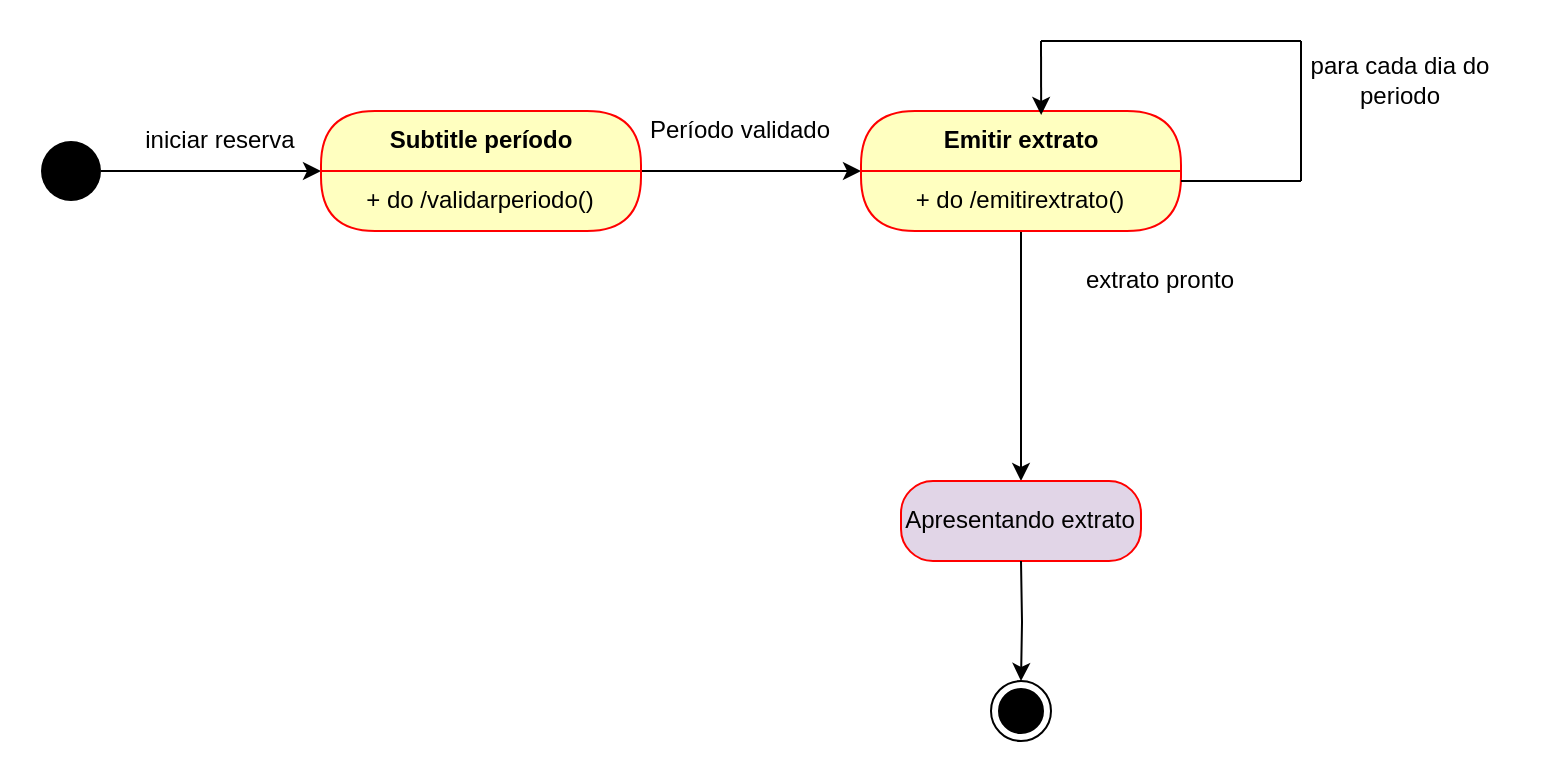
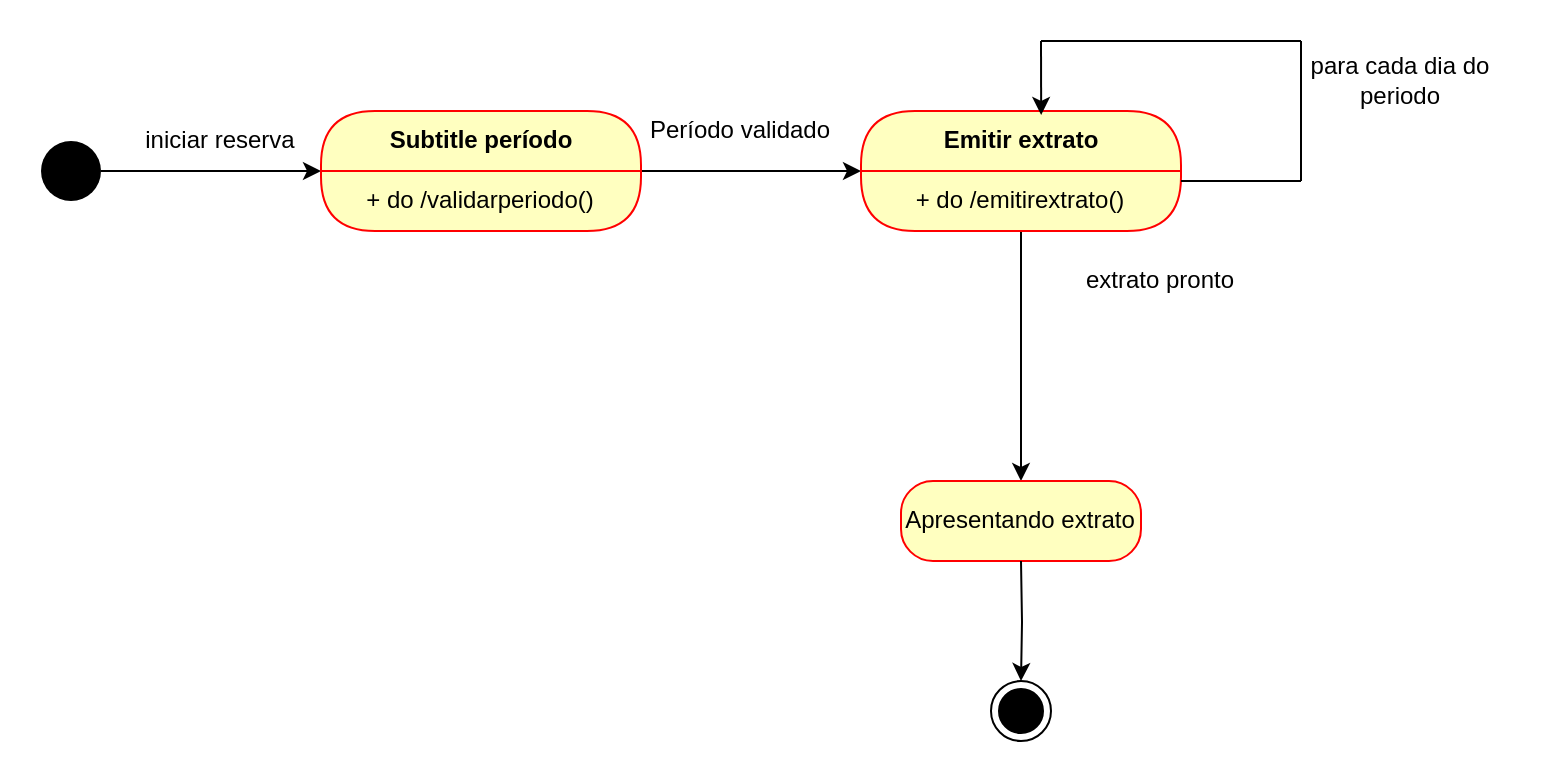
node "Apresentando extrato": fillcolor #e1d5e7 -> #ffffc0
